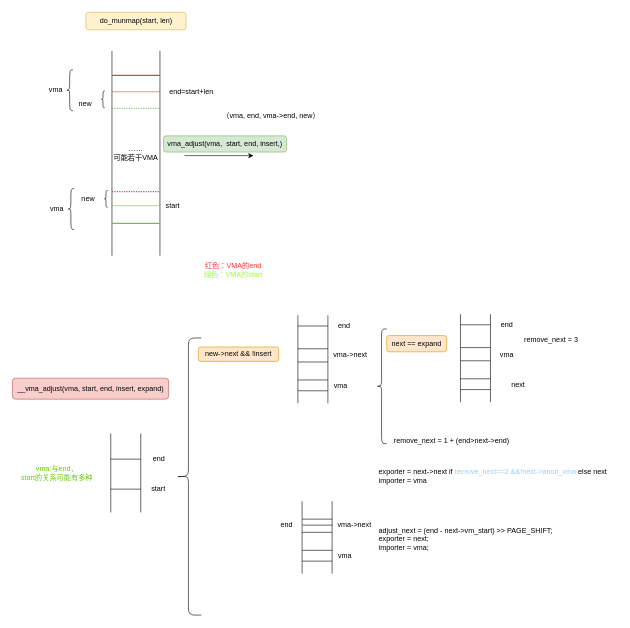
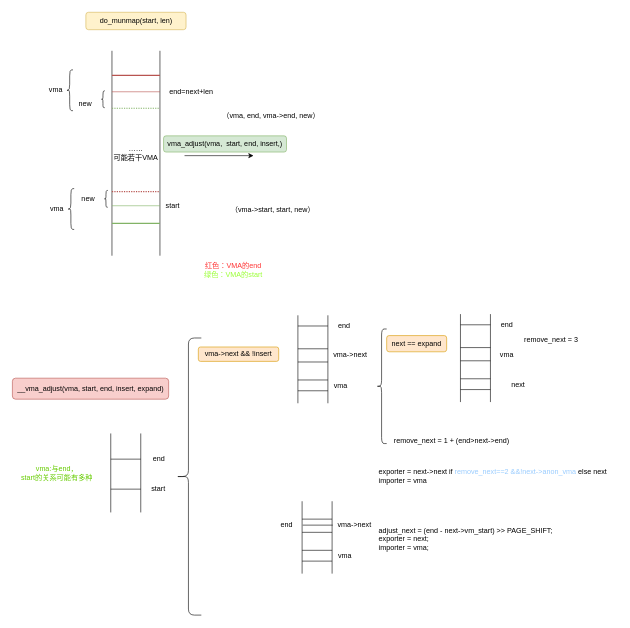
node "end=start+len": label "end=start+len" -> "end=next+len"
node "（vma->start, start, new）": added
node "new->next && !insert": label "new->next && !insert" -> "vma->next && !insert"
